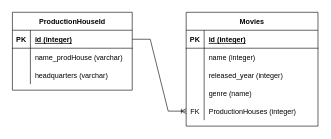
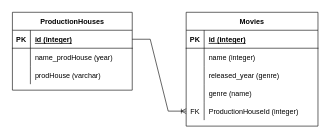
node "ProductionHouseId": label "ProductionHouseId" -> "ProductionHouses"
node "name_prodHouse (varchar)": label "name_prodHouse (varchar)" -> "name_prodHouse (year)"
node "headquarters (varchar)": label "headquarters (varchar)" -> "prodHouse (varchar)"
node "released_year (integer)": label "released_year (integer)" -> "released_year (genre)"
node "ProductionHouses (integer)": label "ProductionHouses (integer)" -> "ProductionHouseId (integer)"
